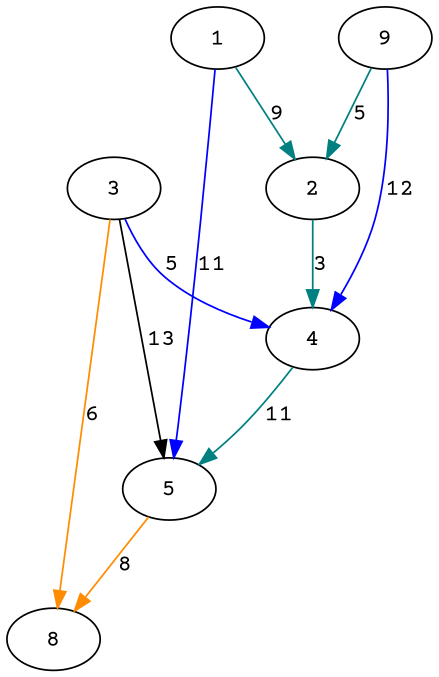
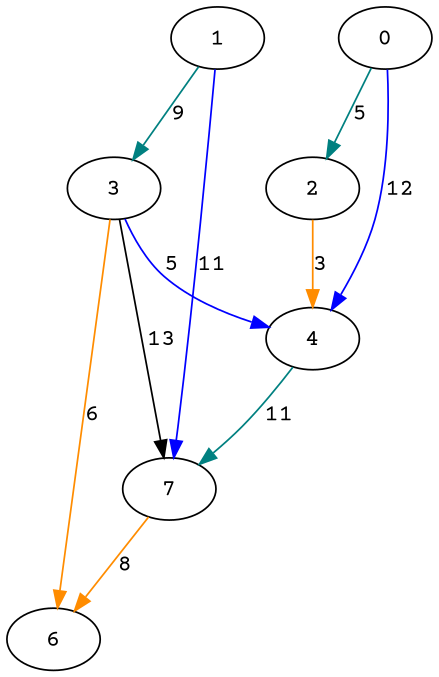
node "9": label "9" -> "0"
edge "1" -> "2": now "1" -> "3"
edge "2" -> "4": color teal -> darkorange
node "5": label "5" -> "7"
node "8": label "8" -> "6"
